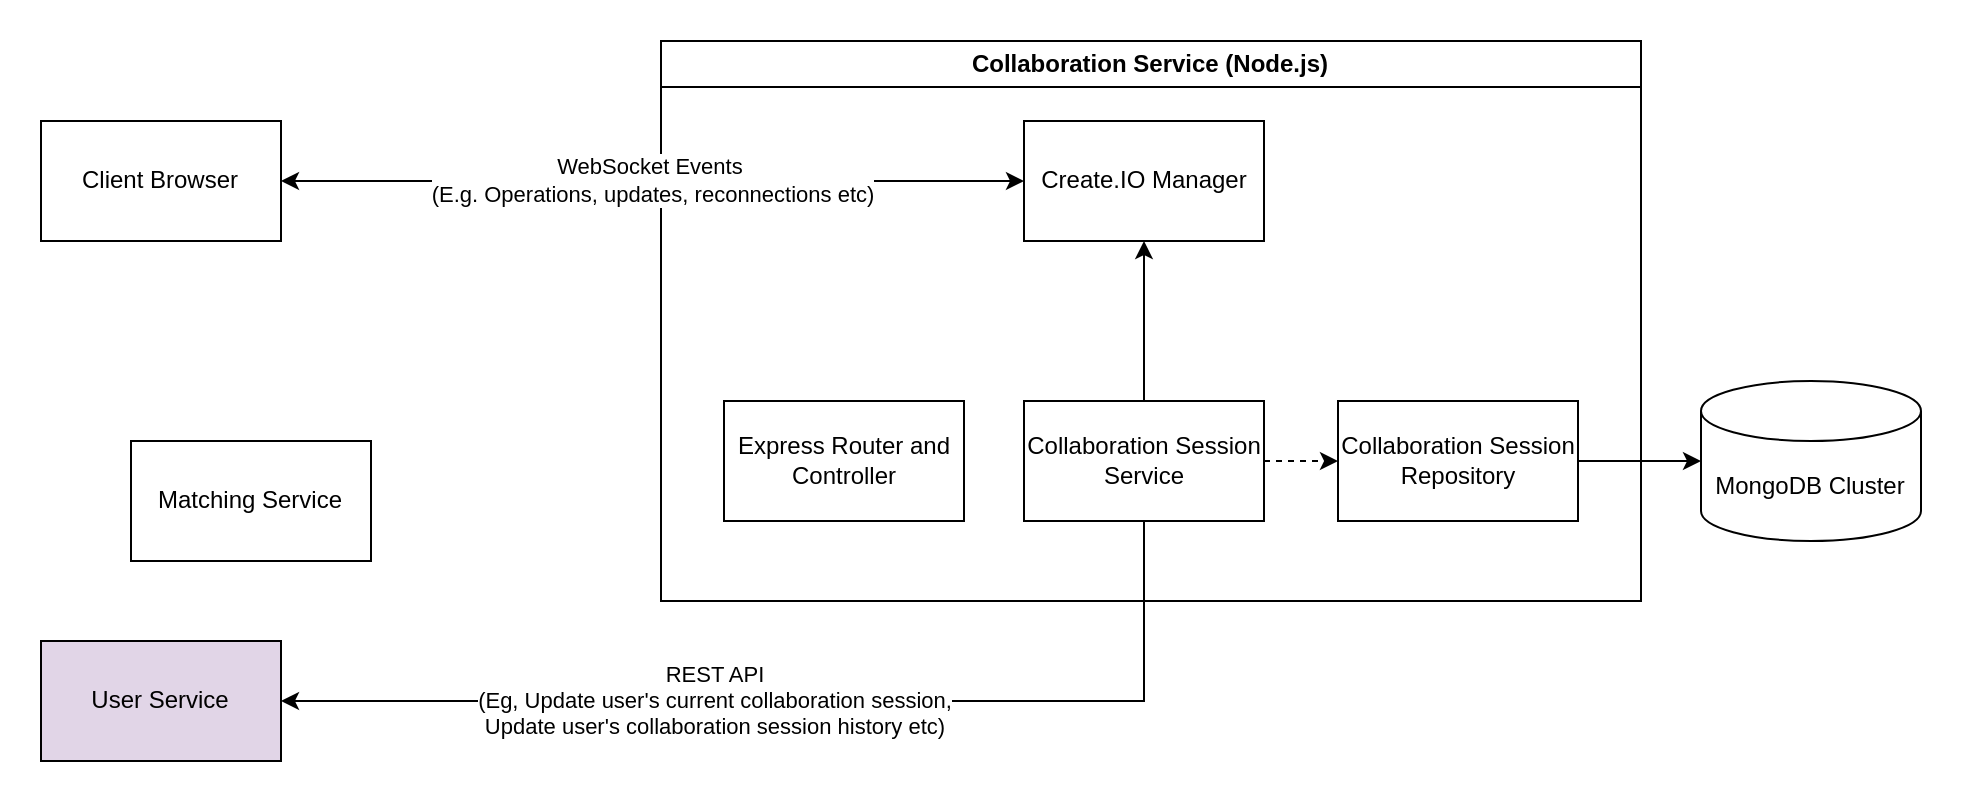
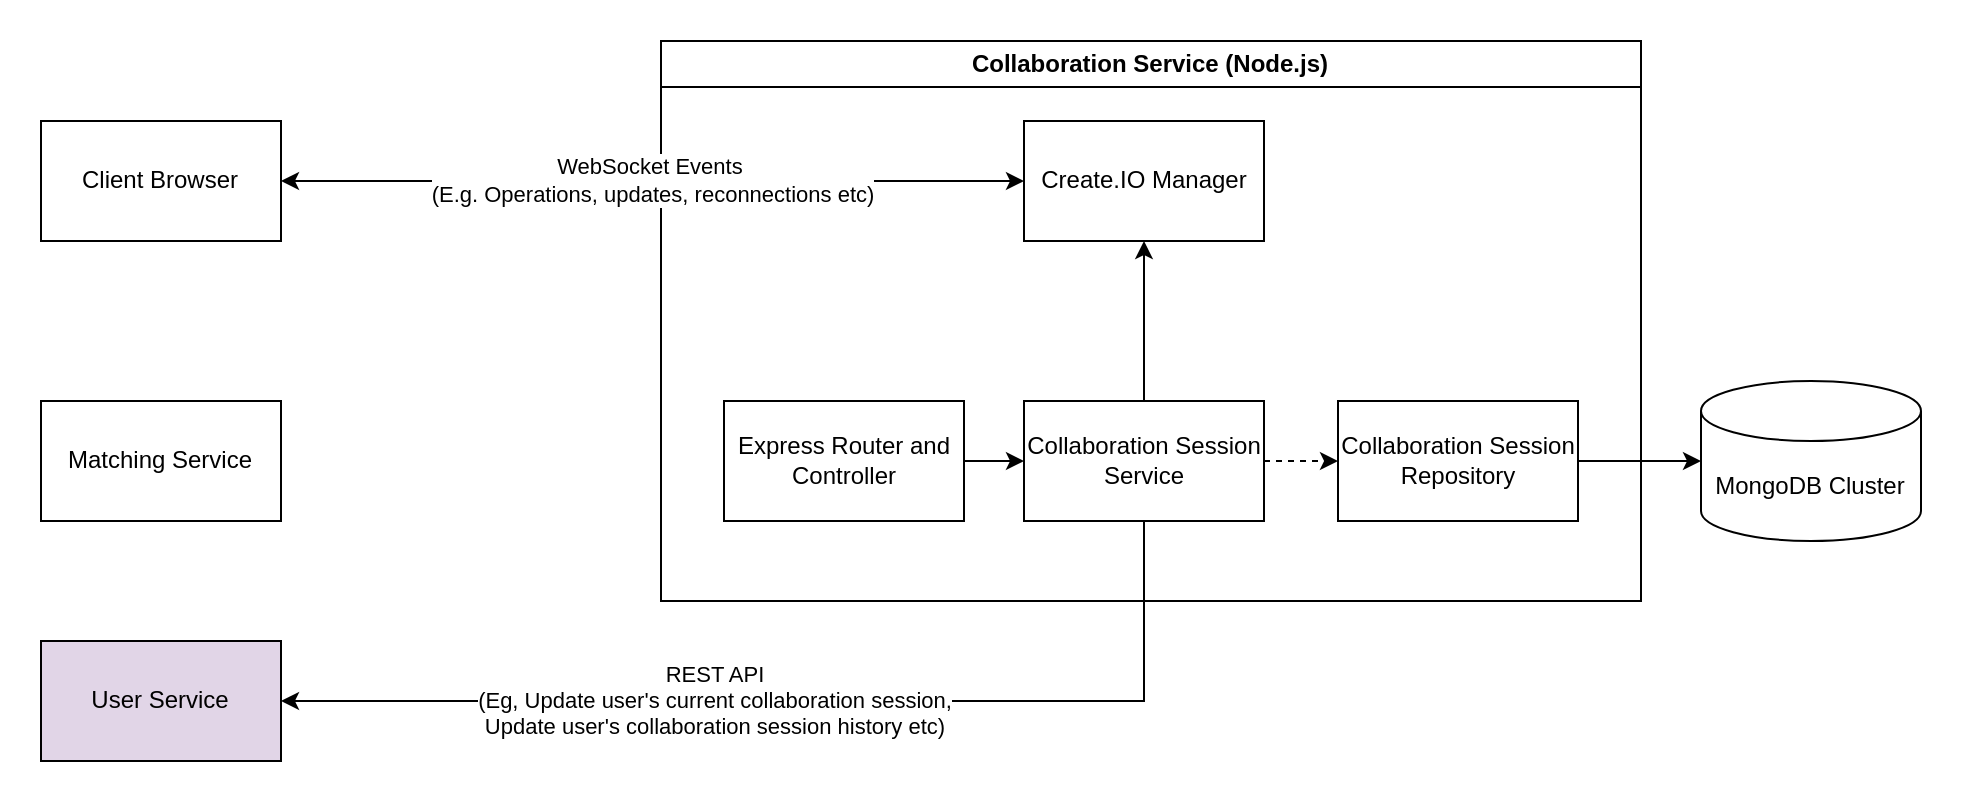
edge "Express Router and Controller" -> "Collaboration Session Service": added
node "Matching Service": moved (251, 501) -> (161, 461)
